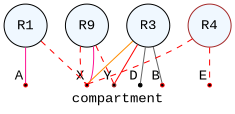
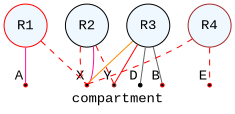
node "R1": color black -> red
node "R9": label "R9" -> "R2"
